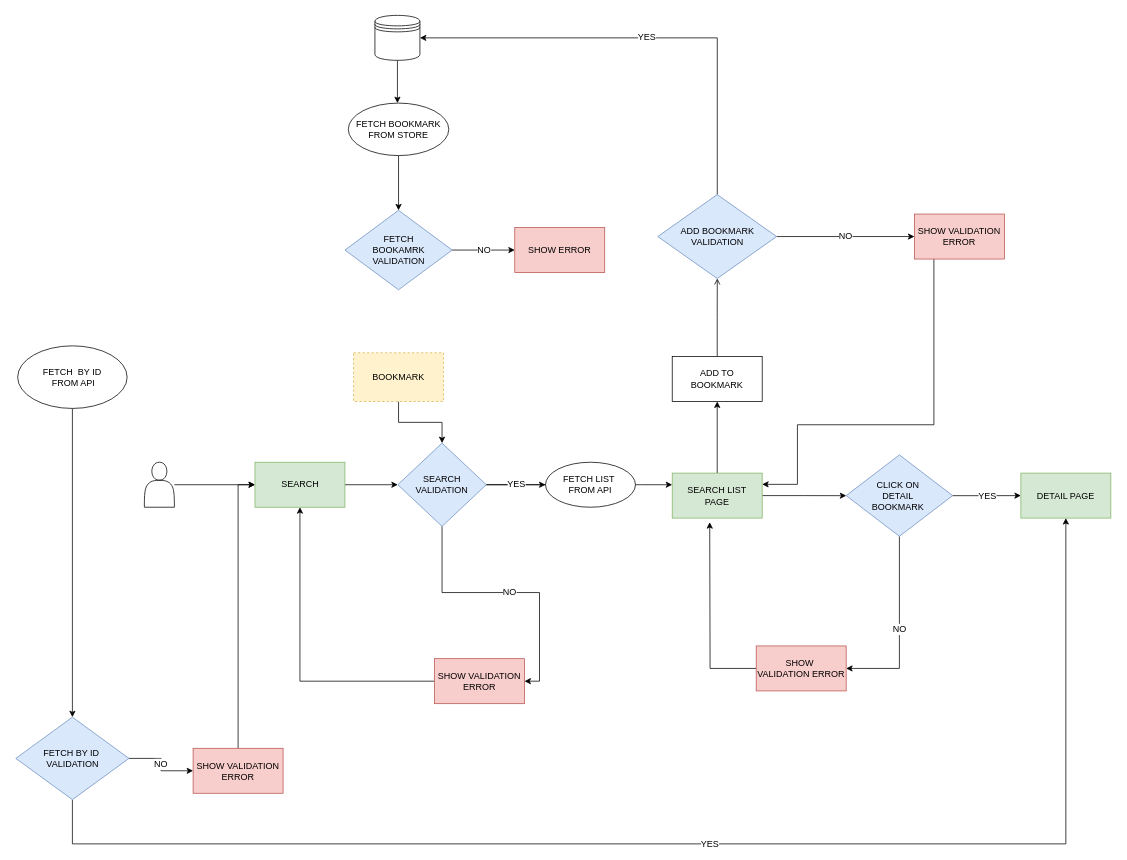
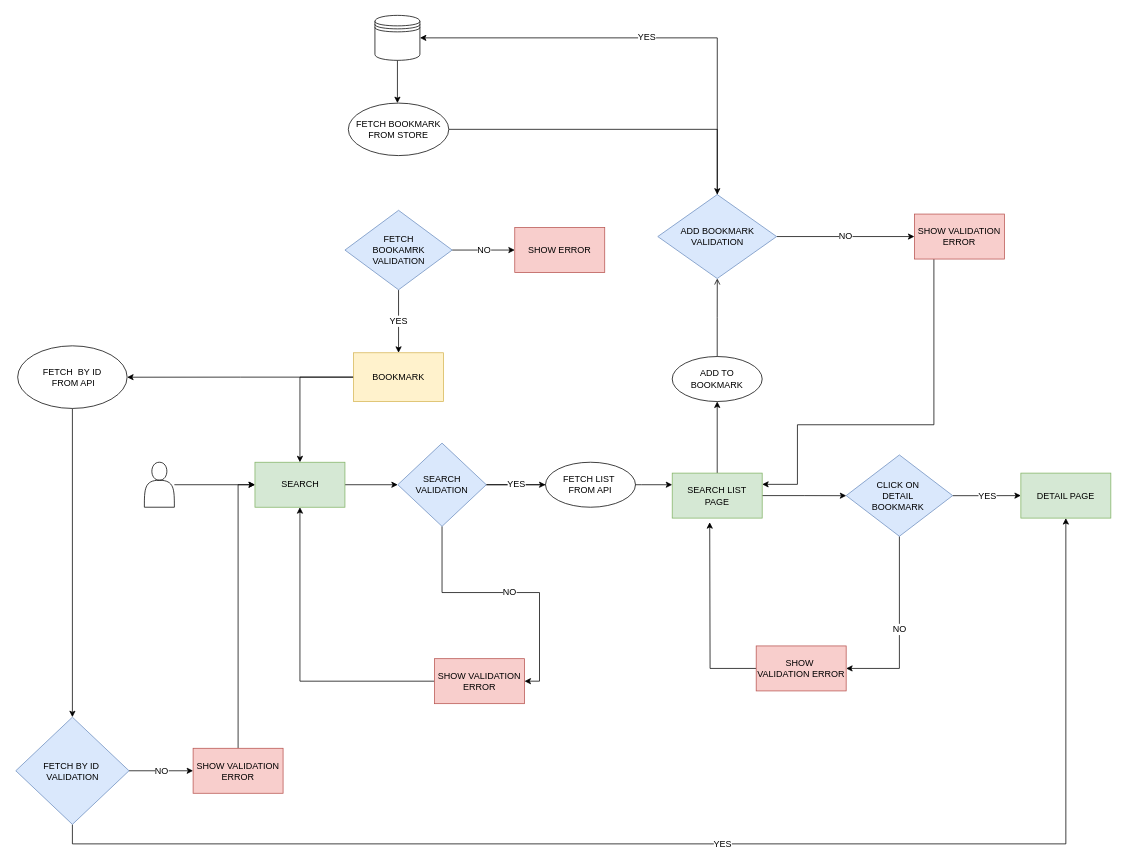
edge "FETCH BOOKMARK FROM STORE" -> "FETCH BOOKAMRK VALIDATION": now "FETCH BOOKMARK FROM STORE" -> "ADD BOOKMARK VALIDATION"
edge "FETCH BOOKAMRK VALIDATION" -> "BOOKMARK": added, label "YES"
node "BOOKMARK": style dashed -> solid
node "ADD TO BOOKMARK": shape rectangle -> ellipse
edge "BOOKMARK" -> "SEARCH VALIDATION": now "BOOKMARK" -> "FETCH BY ID FROM API"
edge "BOOKMARK" -> "SEARCH": added
node "FETCH BY ID VALIDATION": size 113x83 -> 113x107
